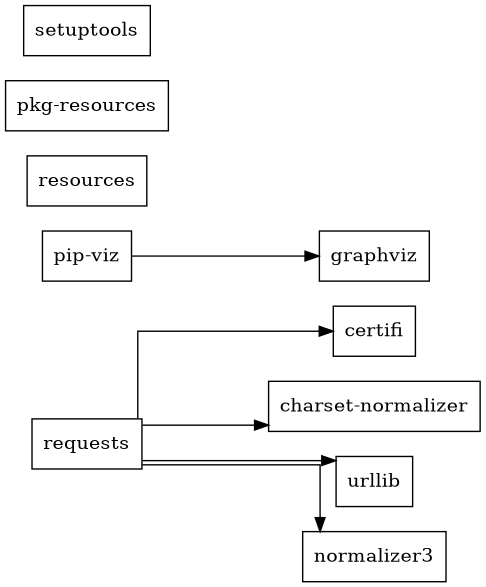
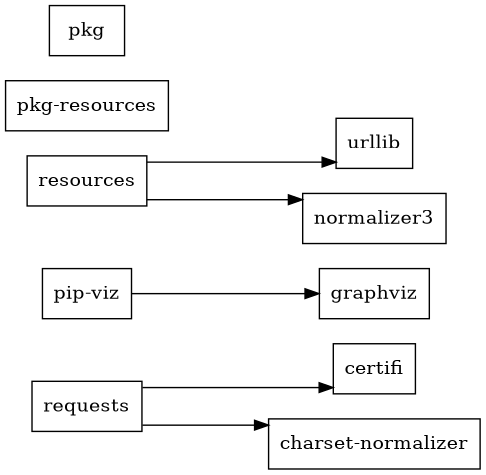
node "setuptools": label "setuptools" -> "pkg"
edge "requests" -> "urllib": now "resources" -> "urllib"
edge "requests" -> "normalizer3": now "resources" -> "normalizer3"
